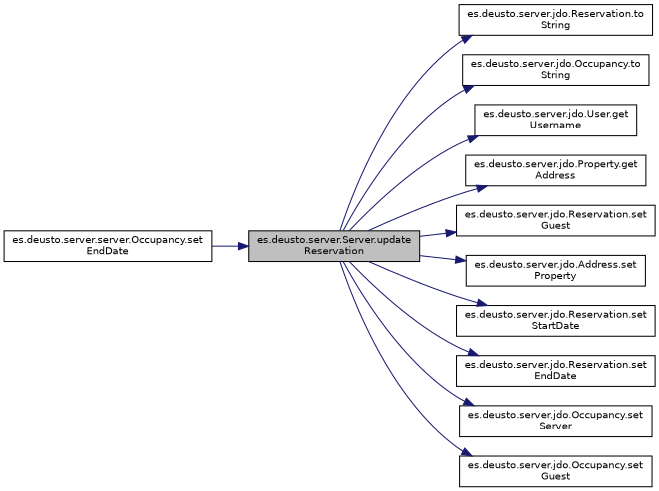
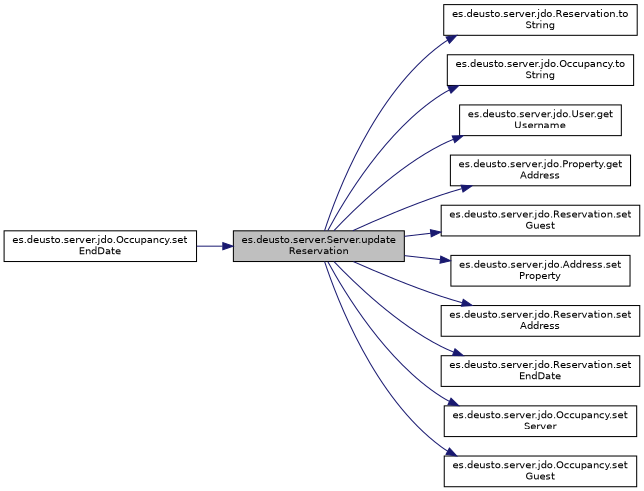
node "es.deusto.server.server.Occupancy.set EndDate": label "es.deusto.server.server.Occupancy.set EndDate" -> "es.deusto.server.jdo.Occupancy.set EndDate"
node "es.deusto.server.jdo.Reservation.set StartDate": label "es.deusto.server.jdo.Reservation.set StartDate" -> "es.deusto.server.jdo.Reservation.set Address"
